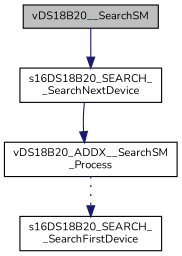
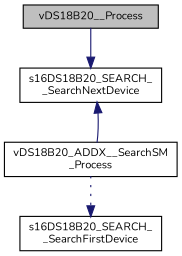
node "vDS18B20__SearchSM": label "vDS18B20__SearchSM" -> "vDS18B20__Process"
edge "s16DS18B20_SEARCH_ _SearchNextDevice" -> "vDS18B20_ADDX__SearchSM _Process": reversed
